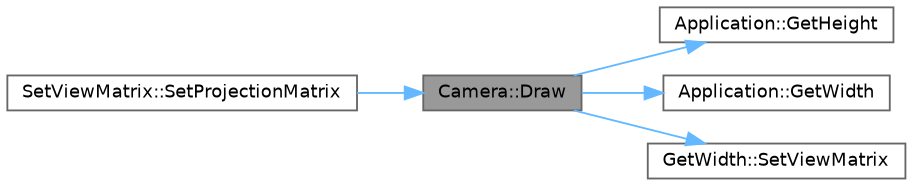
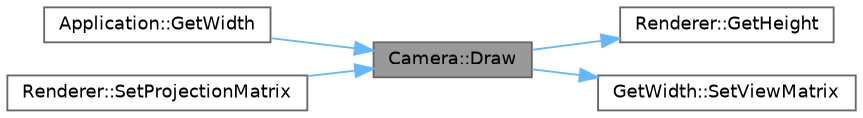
node "Application::GetHeight": label "Application::GetHeight" -> "Renderer::GetHeight"
node "SetViewMatrix::SetProjectionMatrix": label "SetViewMatrix::SetProjectionMatrix" -> "Renderer::SetProjectionMatrix"
edge "Camera::Draw" -> "Application::GetWidth": reversed
